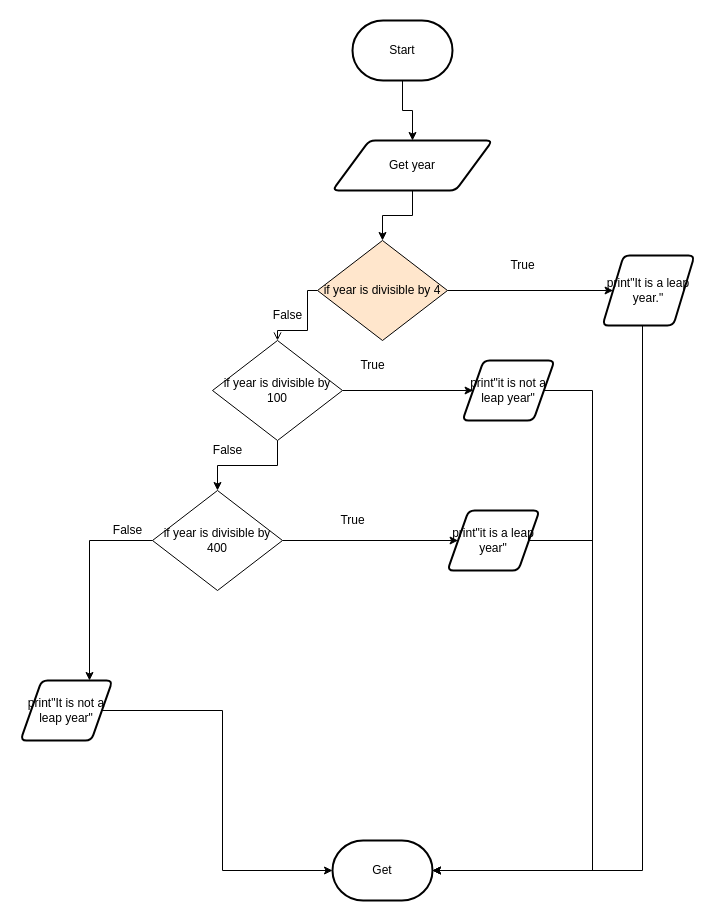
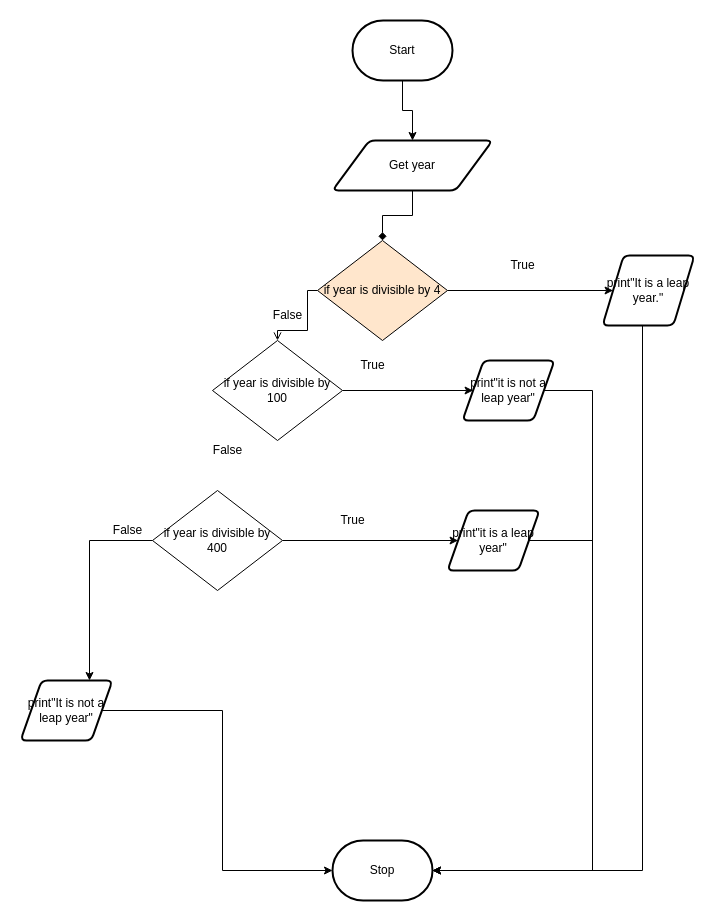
edge "Get year" -> "if year is divisible by 4": arrowhead classic -> diamond
edge "if year is divisible by 100" -> "if year is divisible by 400": removed
node "Get": label "Get" -> "Stop"
